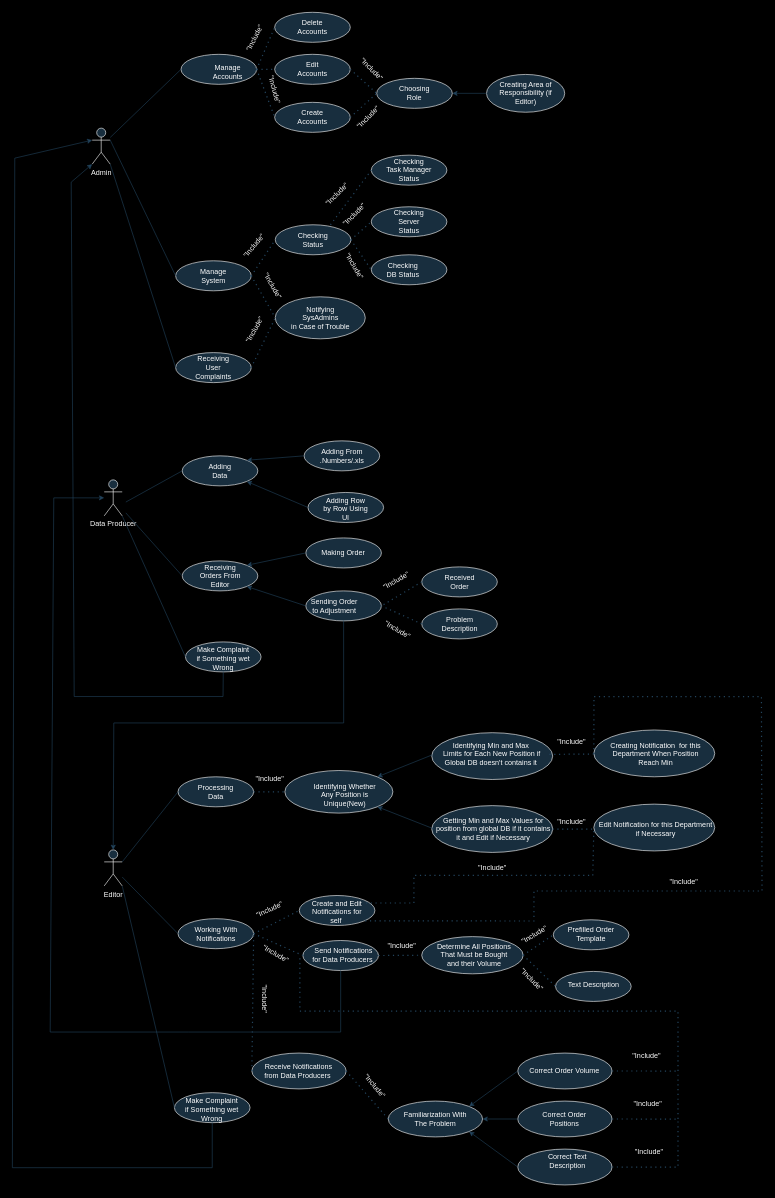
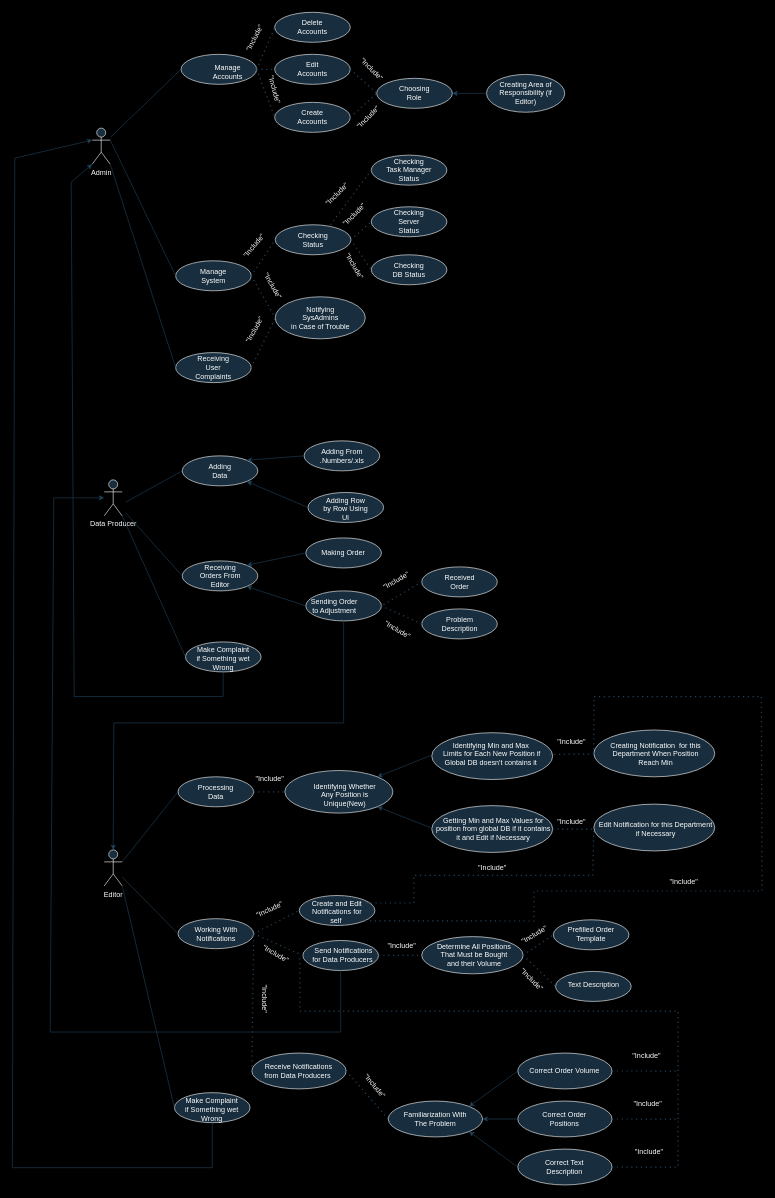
node "Checking DB Status": moved (403, 270) -> (409, 270)
node "Correct Text Description": moved (568, 1161) -> (565, 1167)
